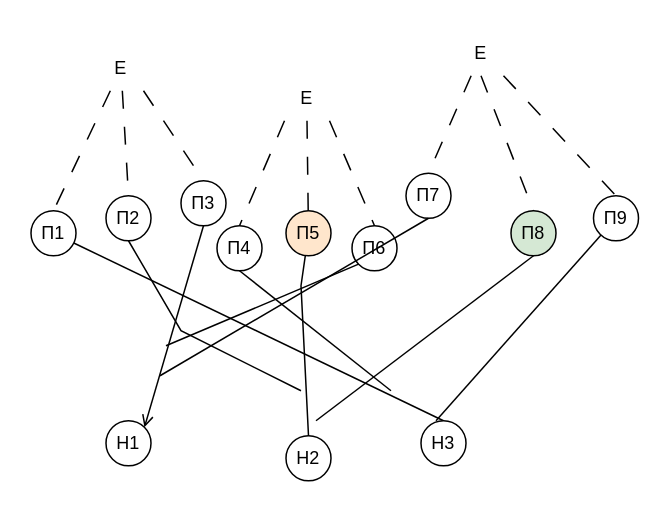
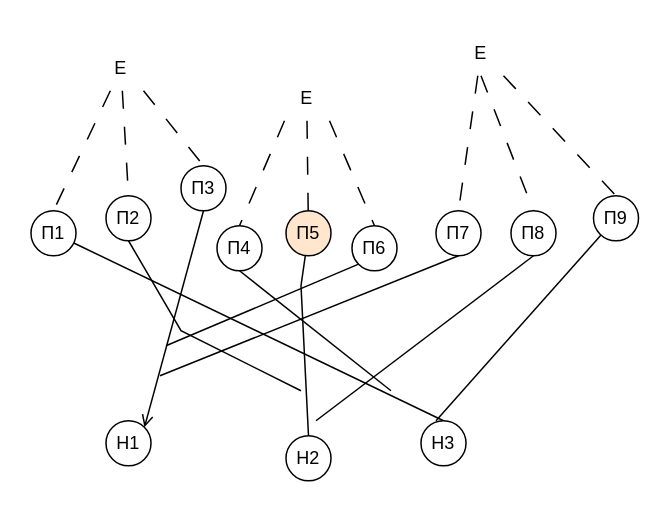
node "П7": moved (428, 196) -> (458, 233)
node "П3": moved (203, 203) -> (203, 188)
node "П8": fillcolor #d5e8d4 -> #ffffff
